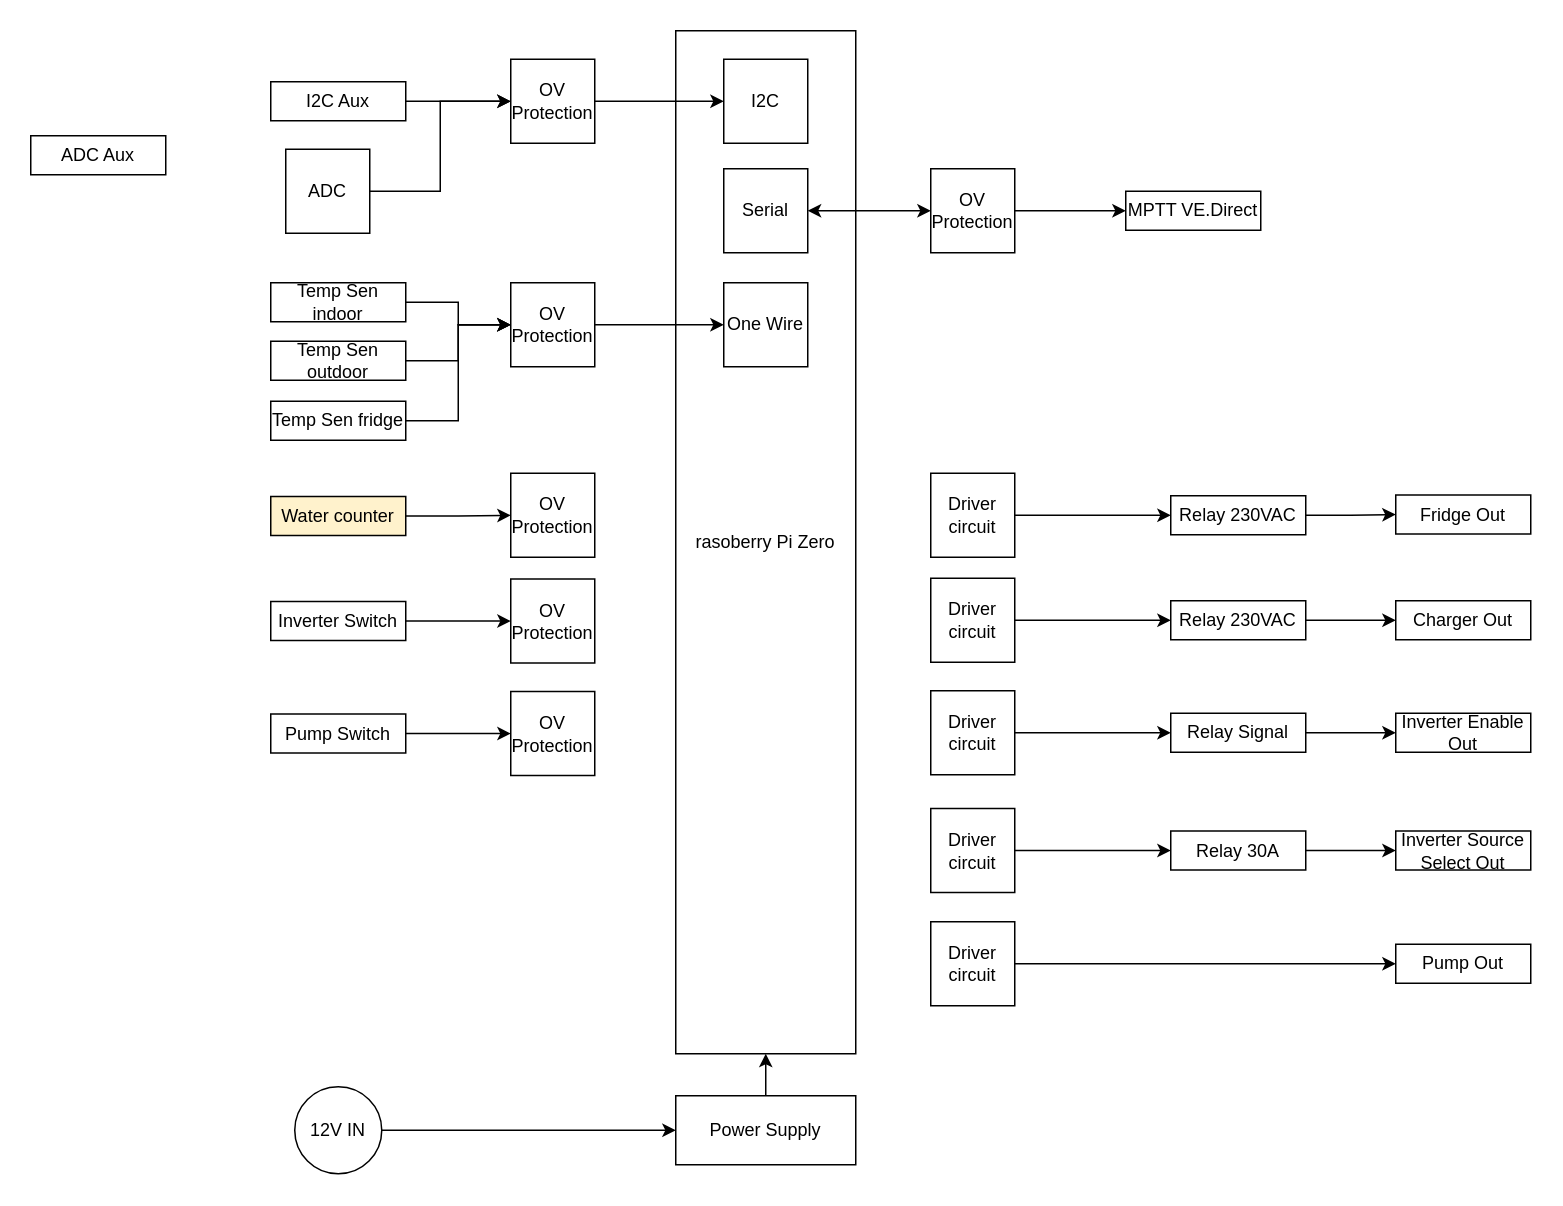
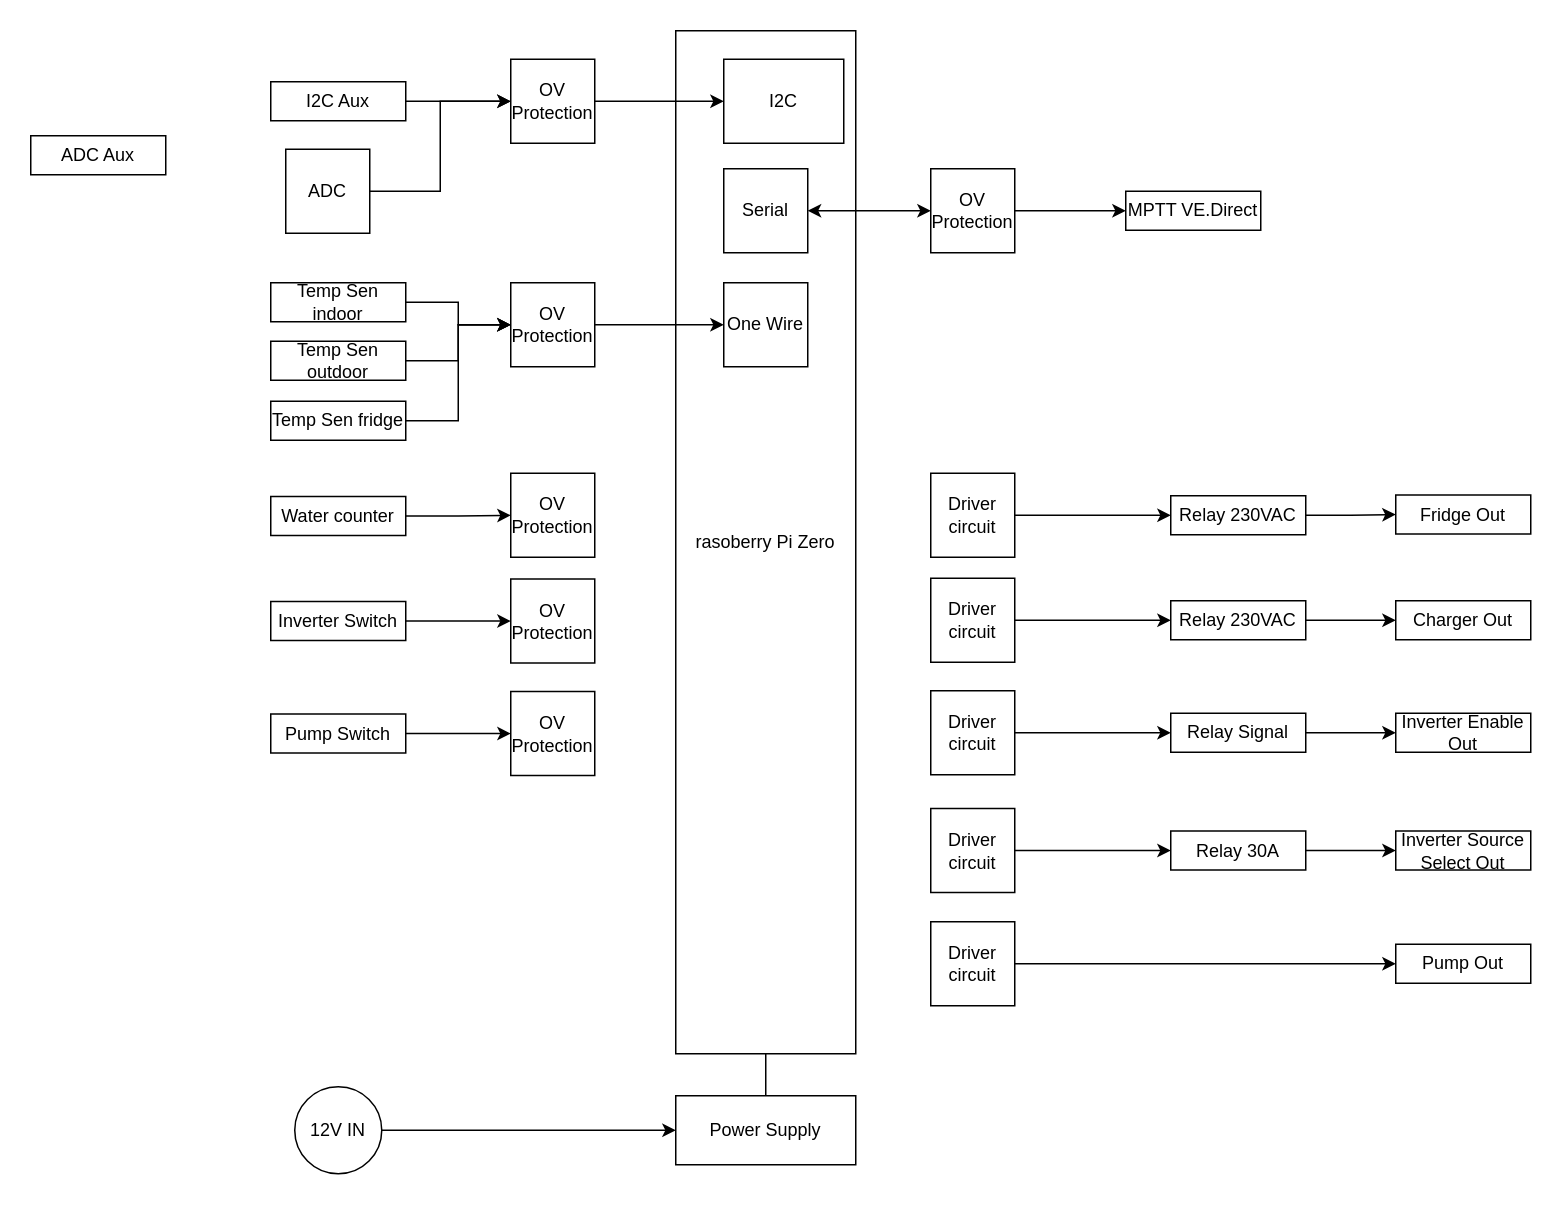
node "I2C": size 84x84 -> 120x84
node "Water counter": fillcolor #fff2cc -> #ffffff
edge "Power Supply" -> "rasoberry Pi Zero": arrowhead classic -> none
